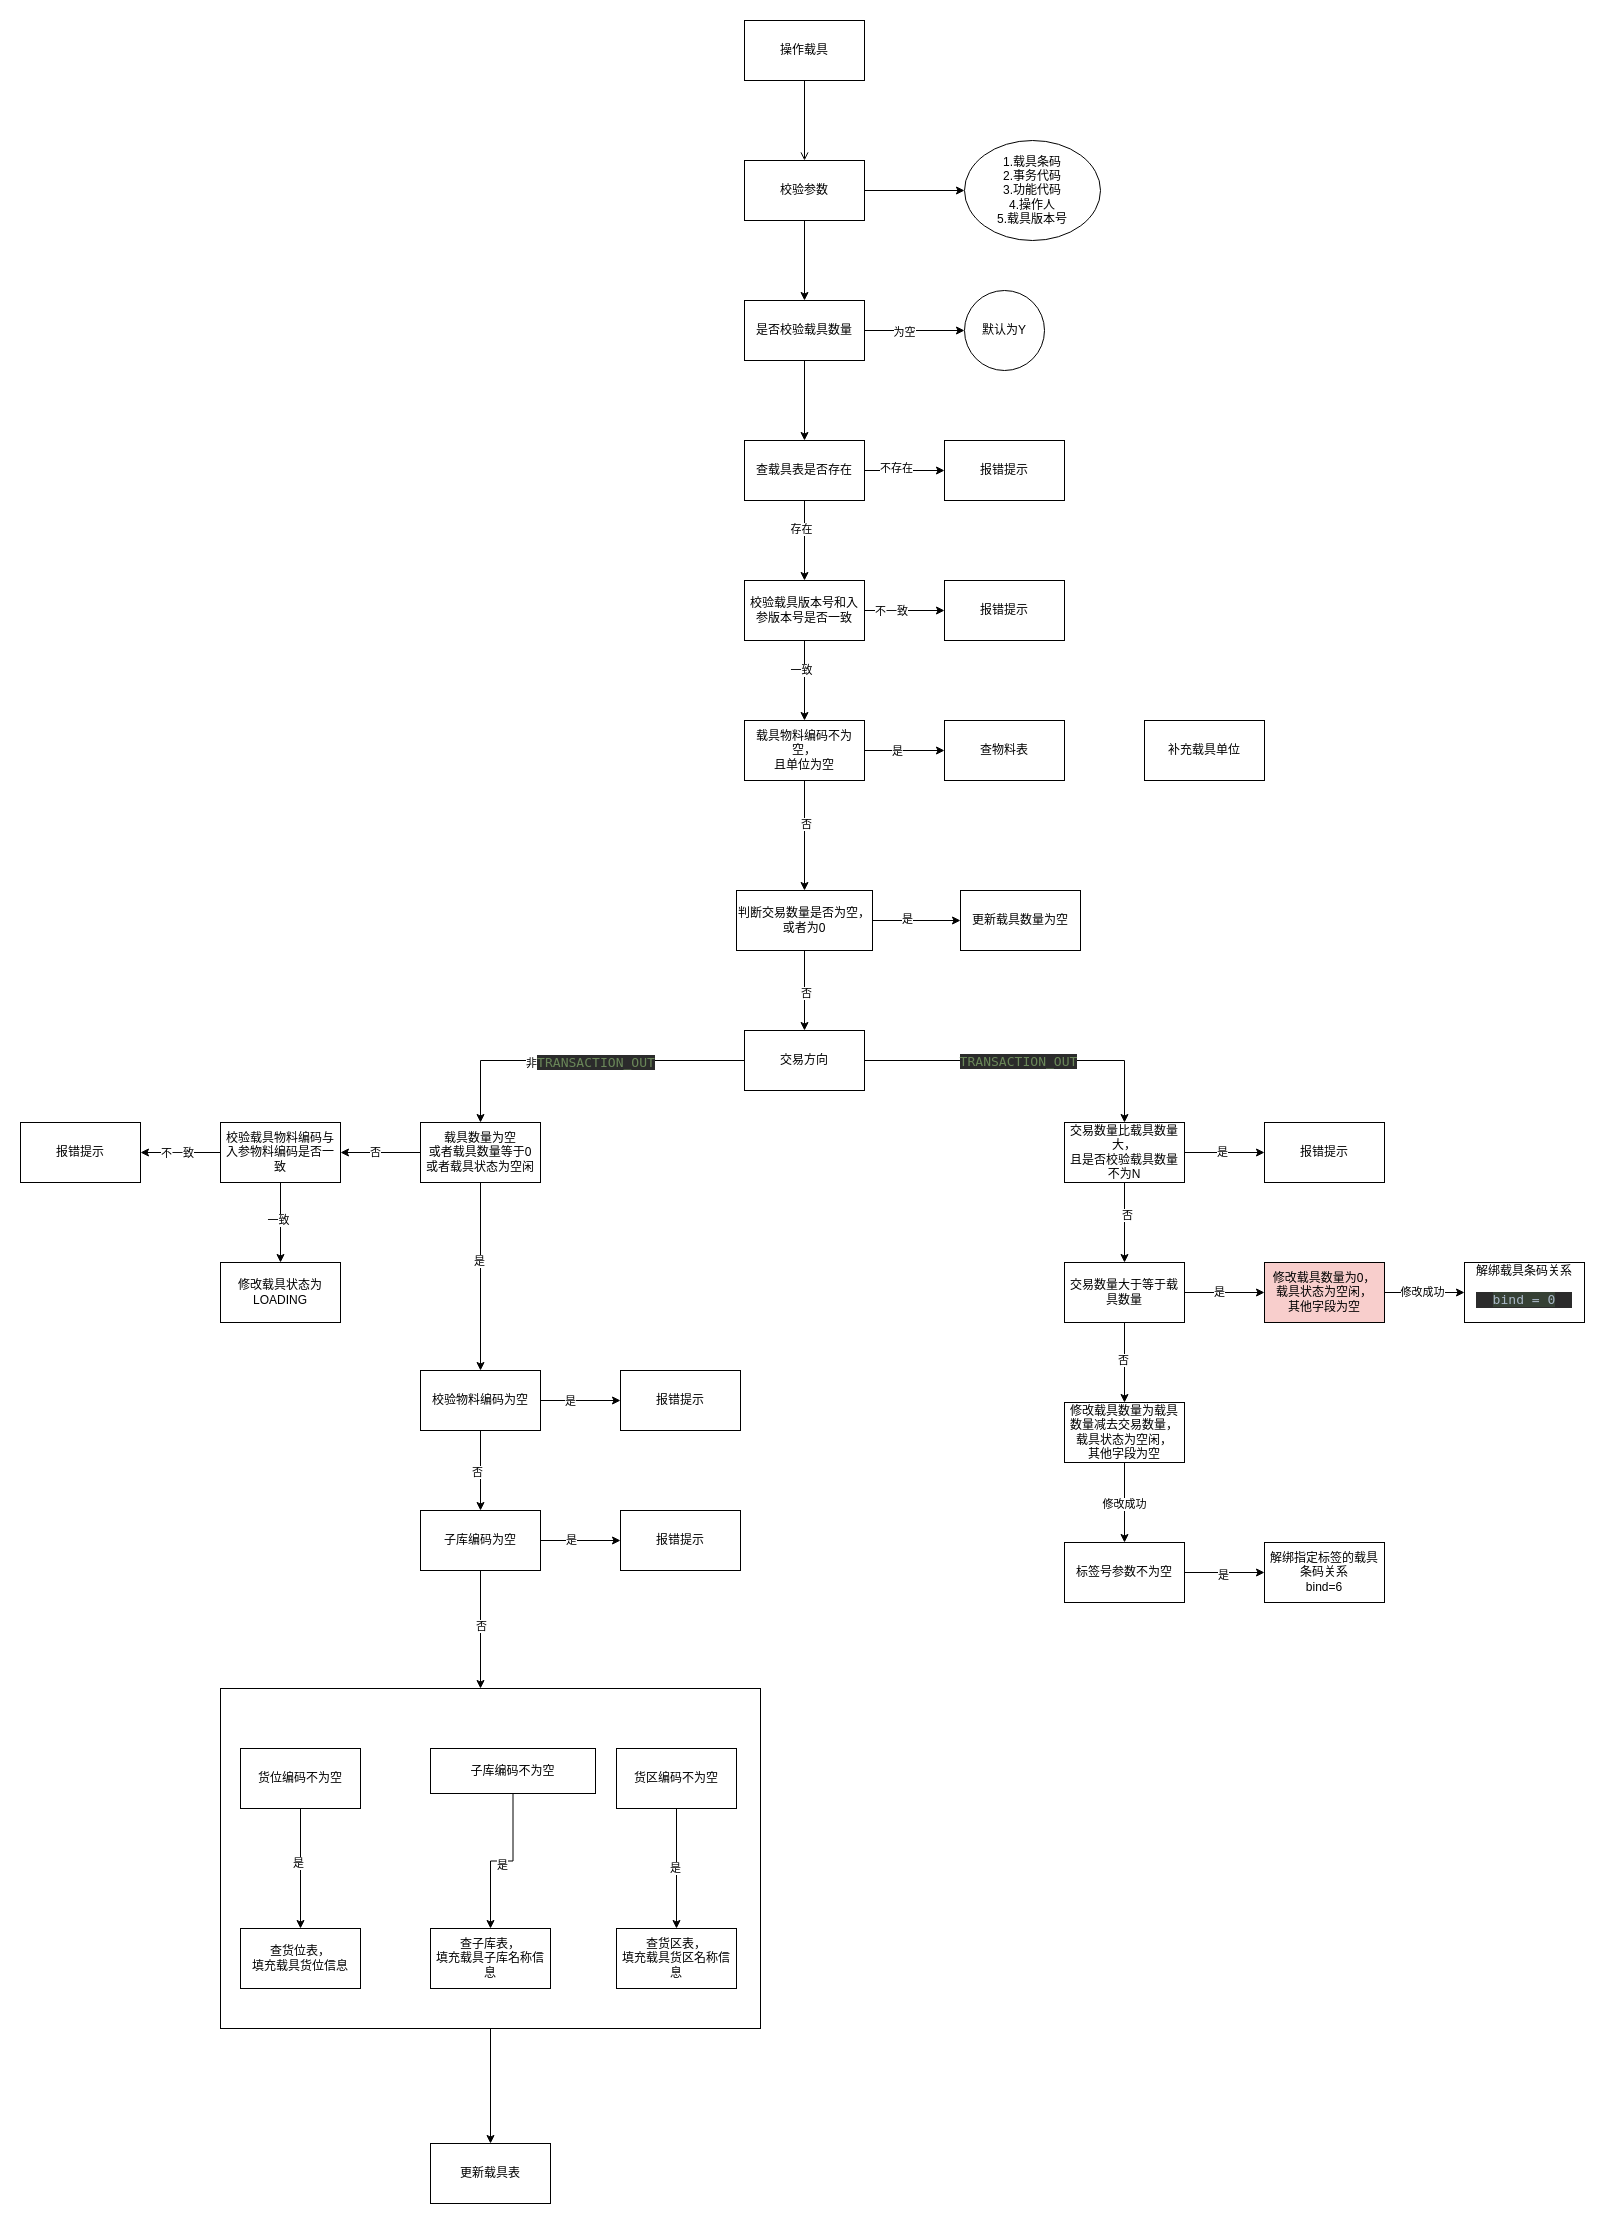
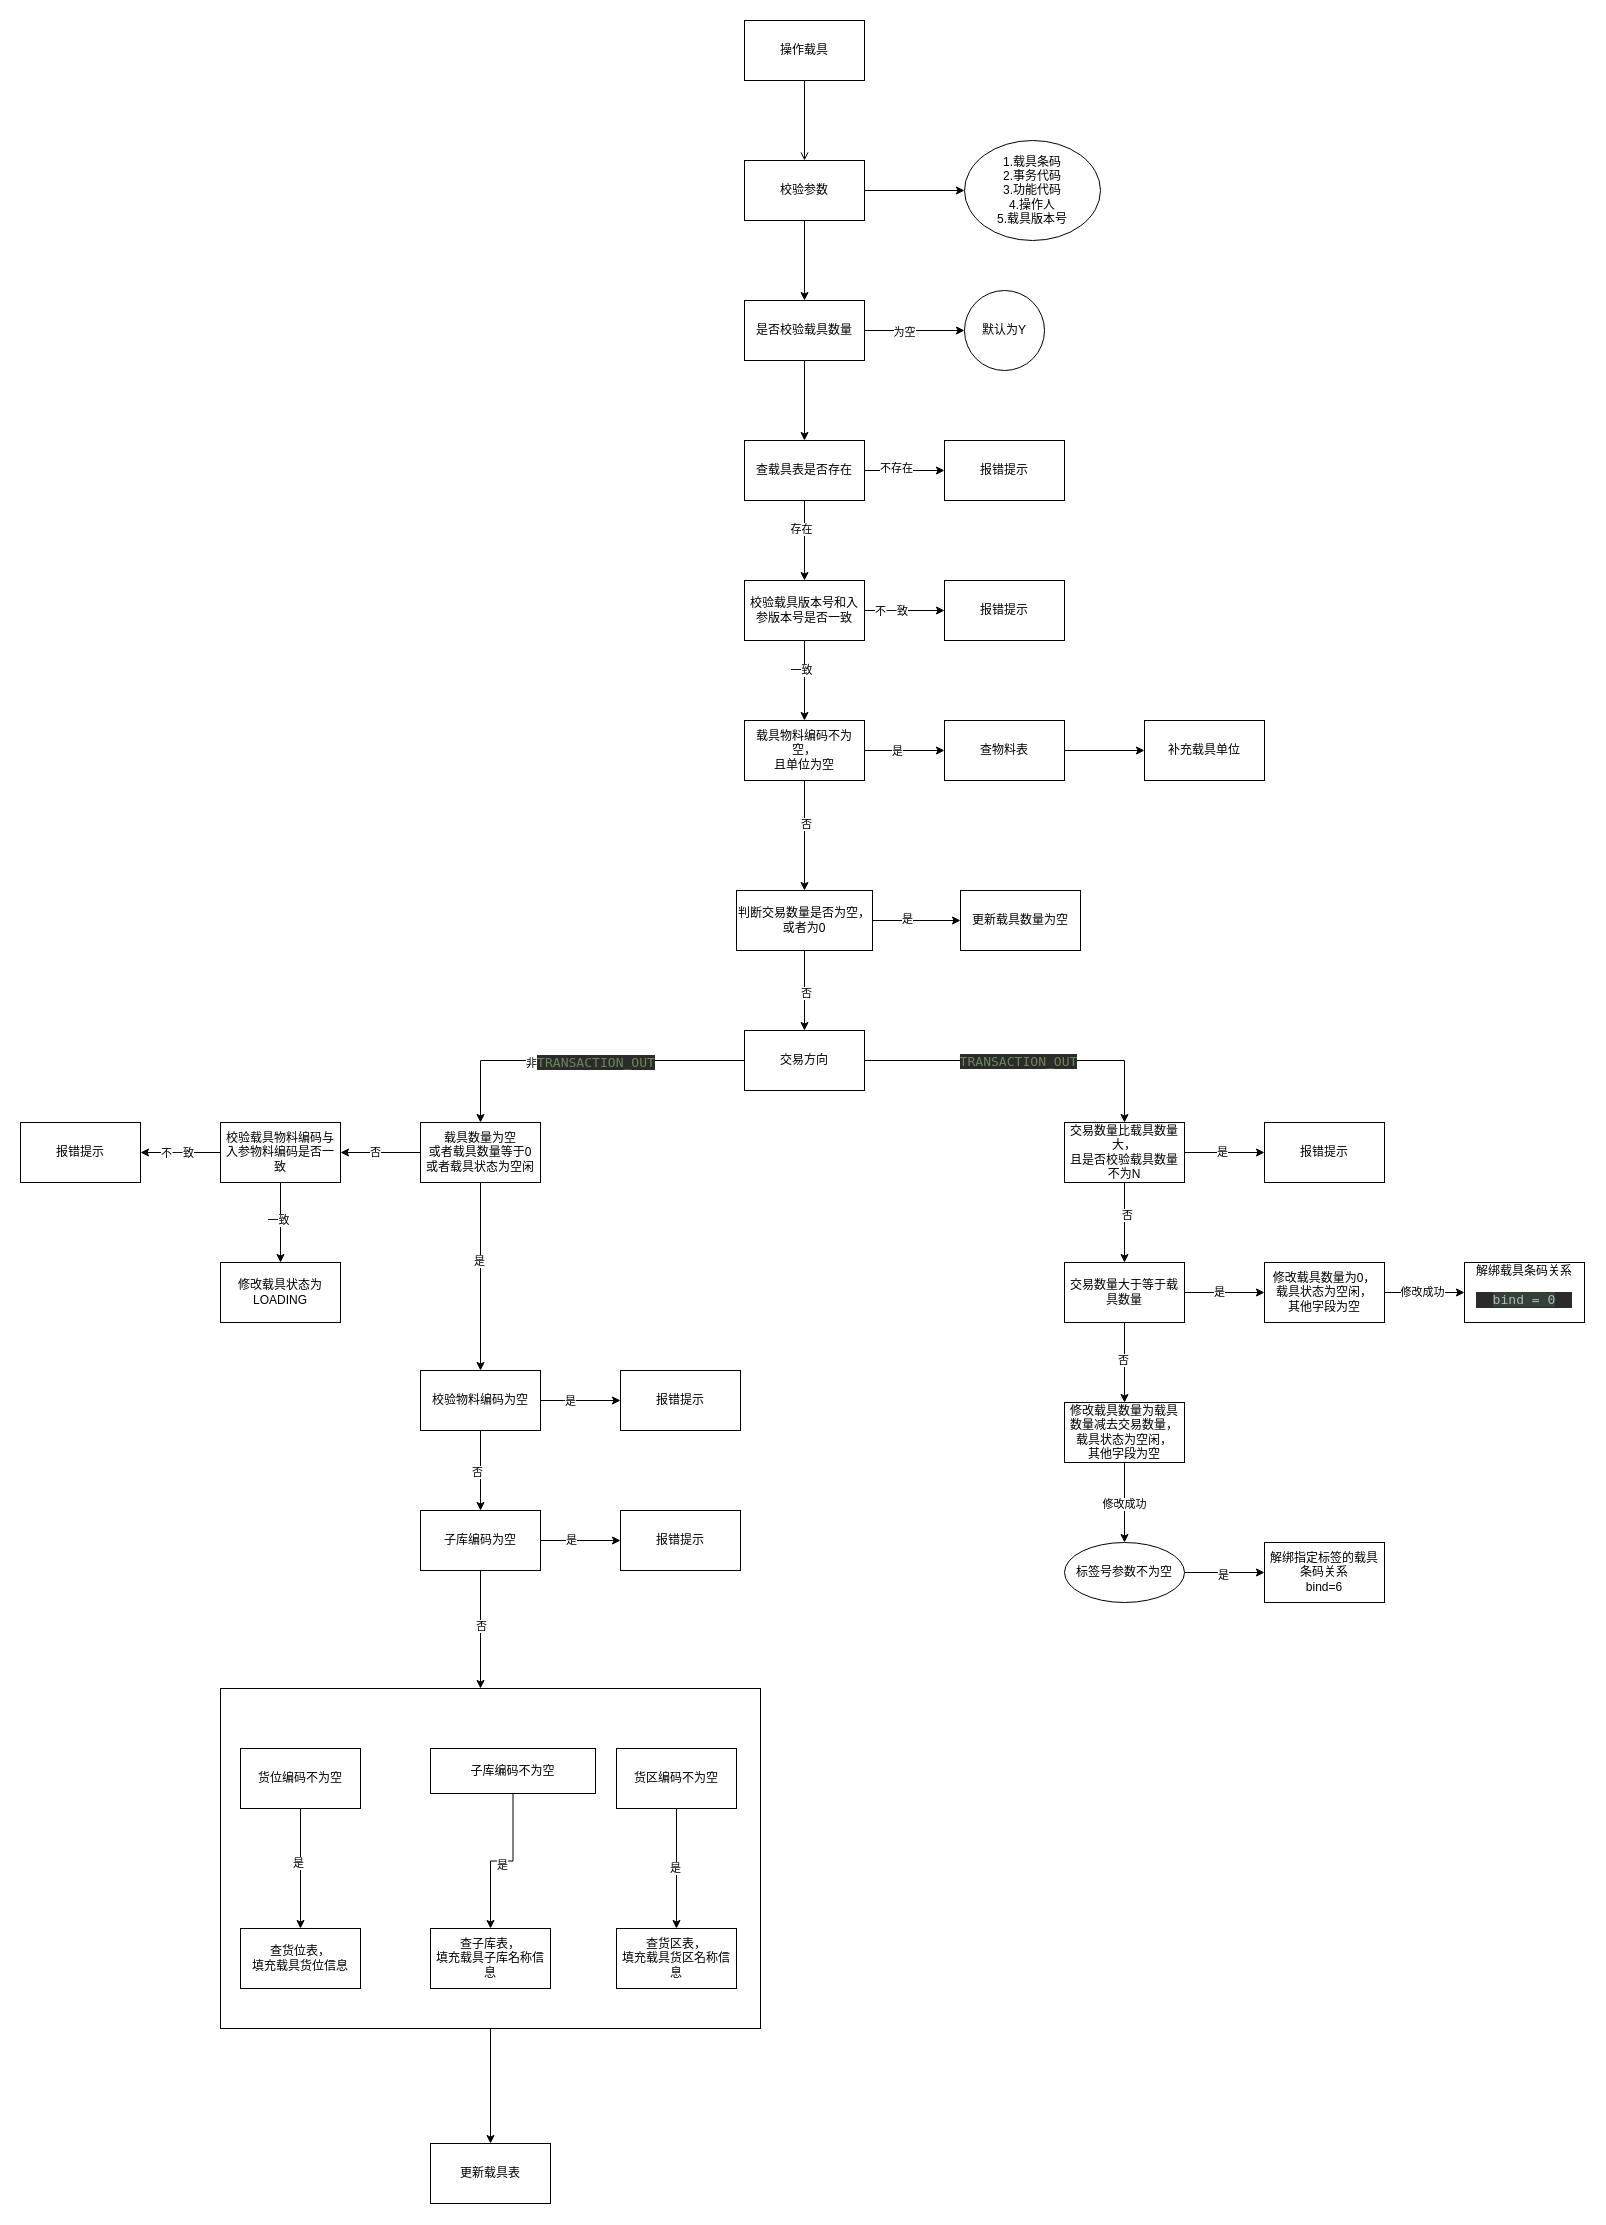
edge "查物料表" -> "补充载具单位": added
node "修改载具数量为0， 载具状态为空闲， 其他字段为空": fillcolor #f8cecc -> #ffffff
node "标签号参数不为空": shape rectangle -> ellipse
